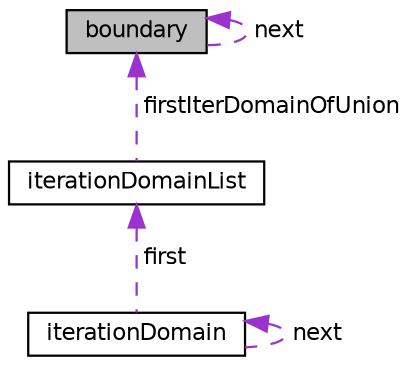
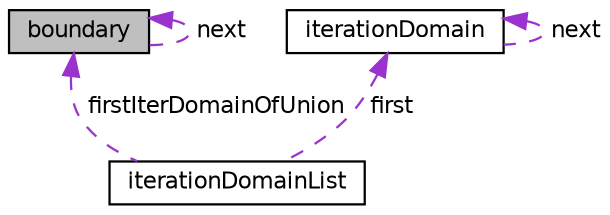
edge "iterationDomain" -> "iterationDomainList": reversed
